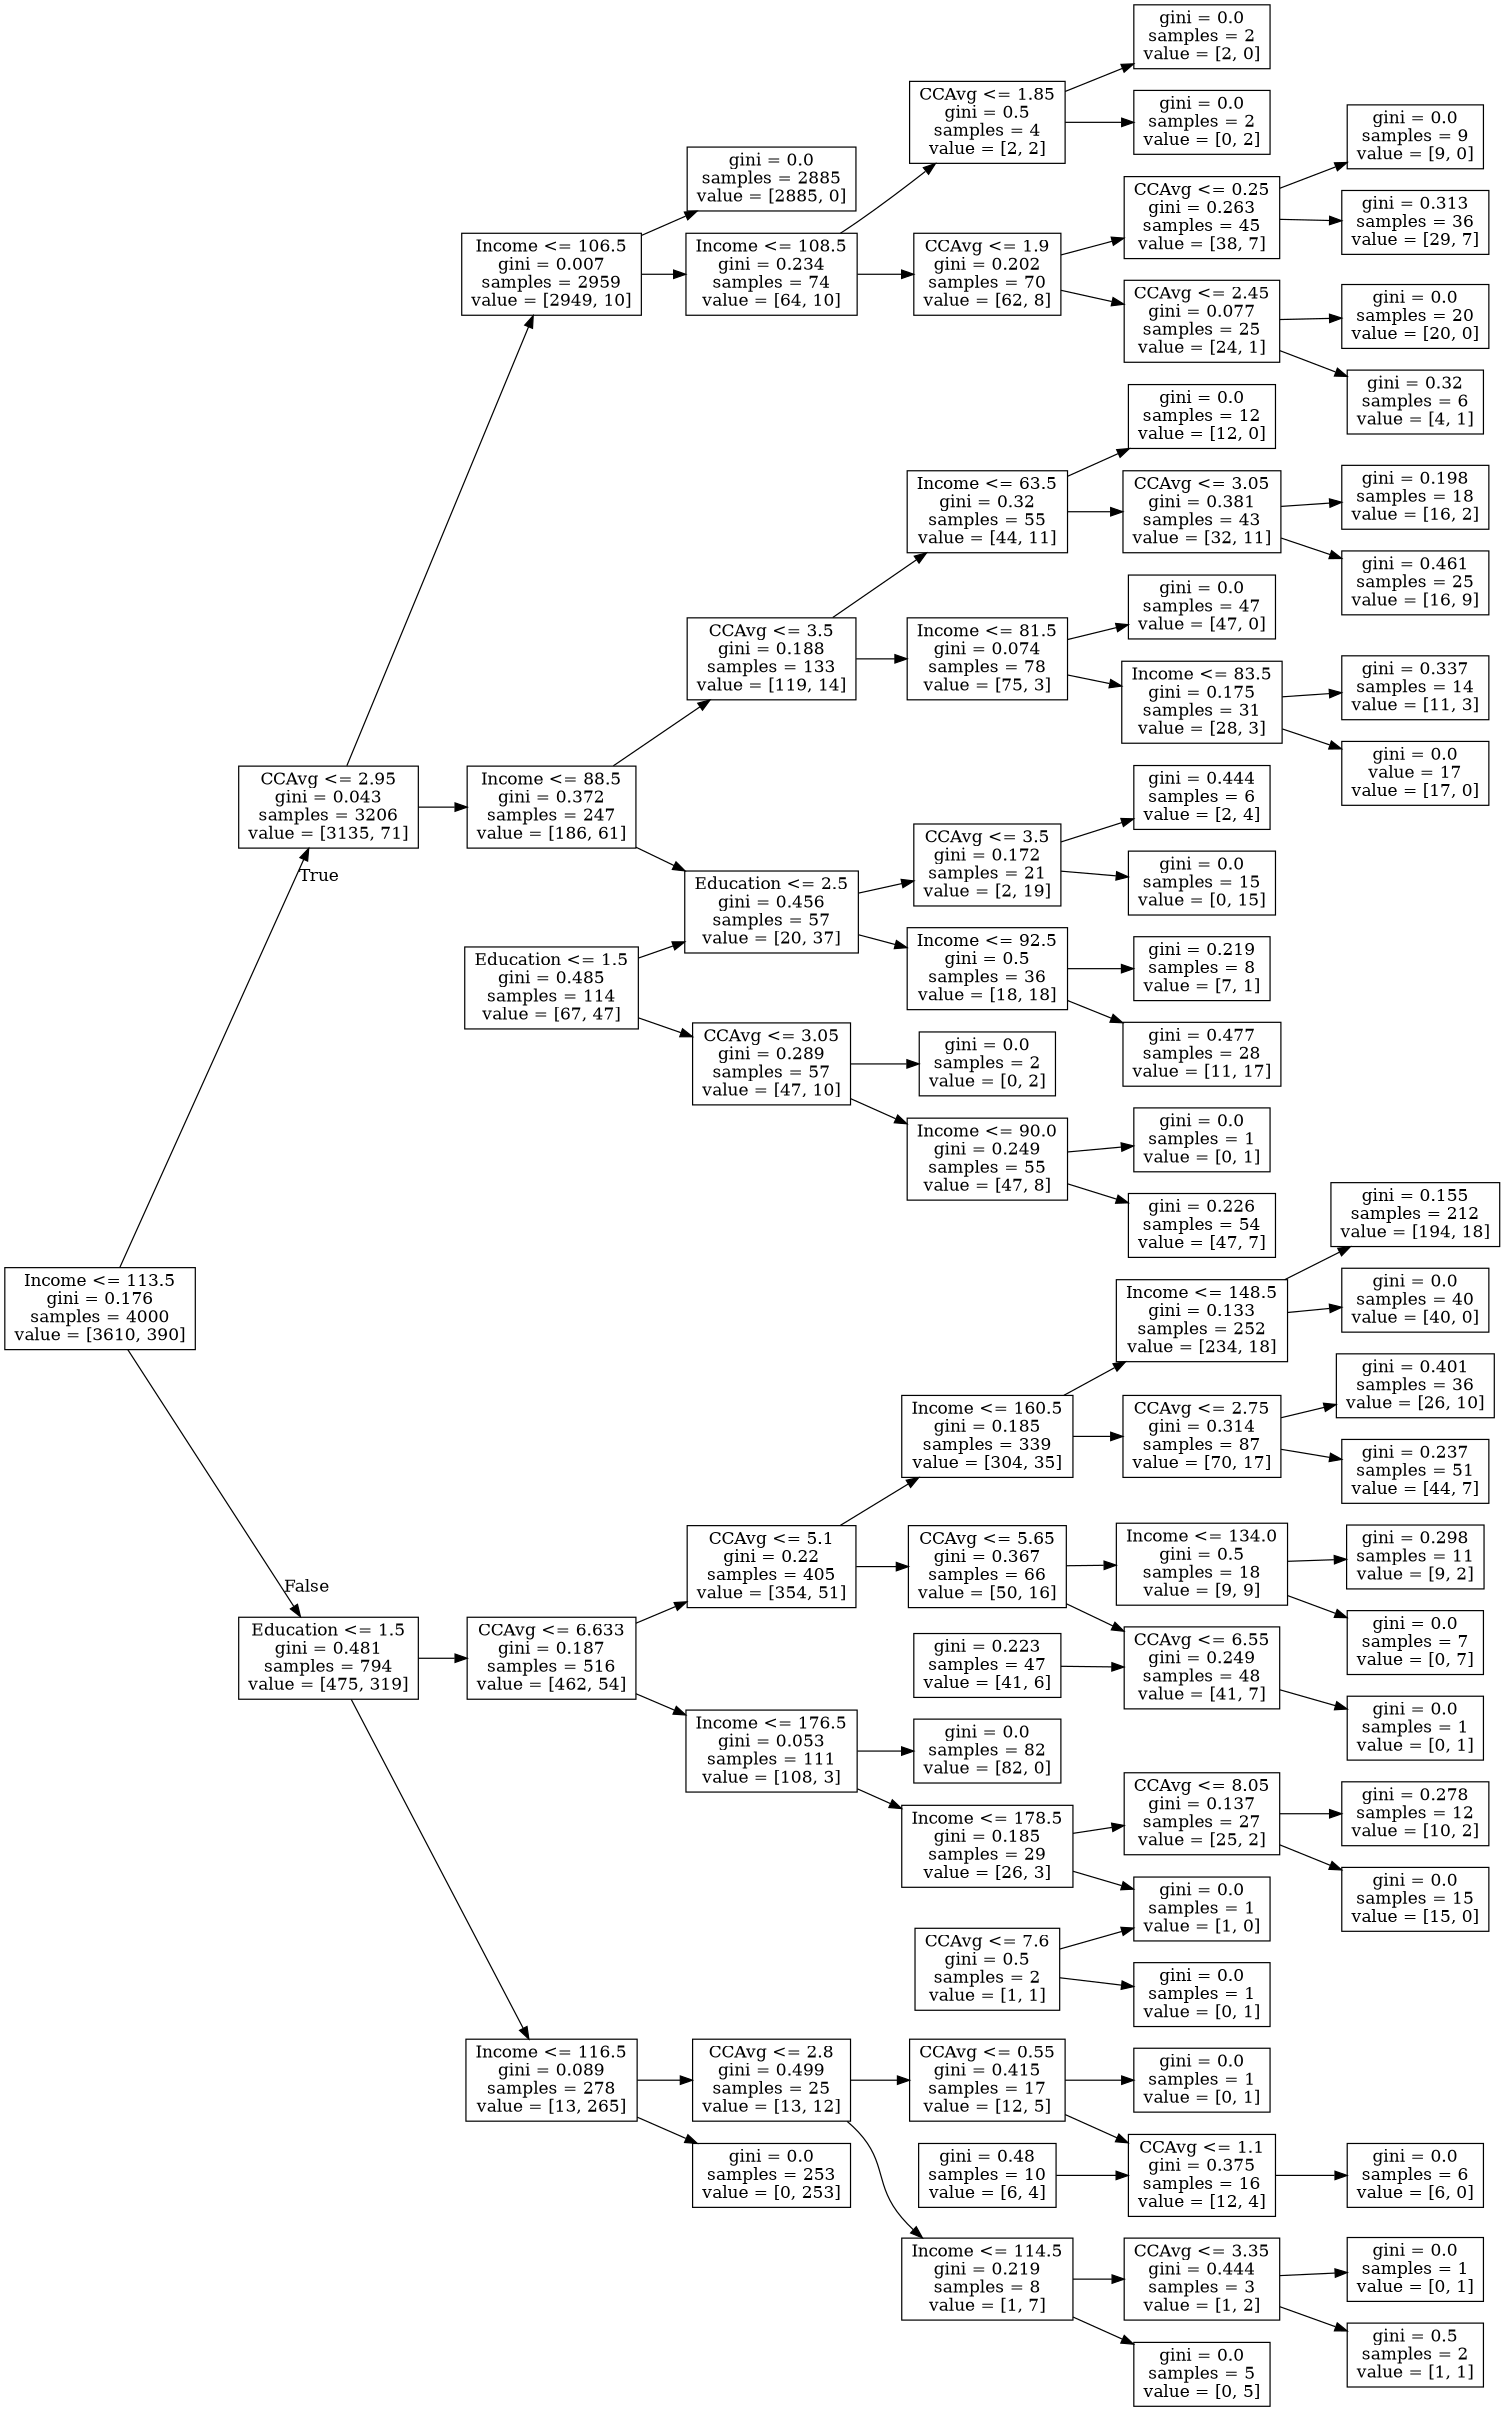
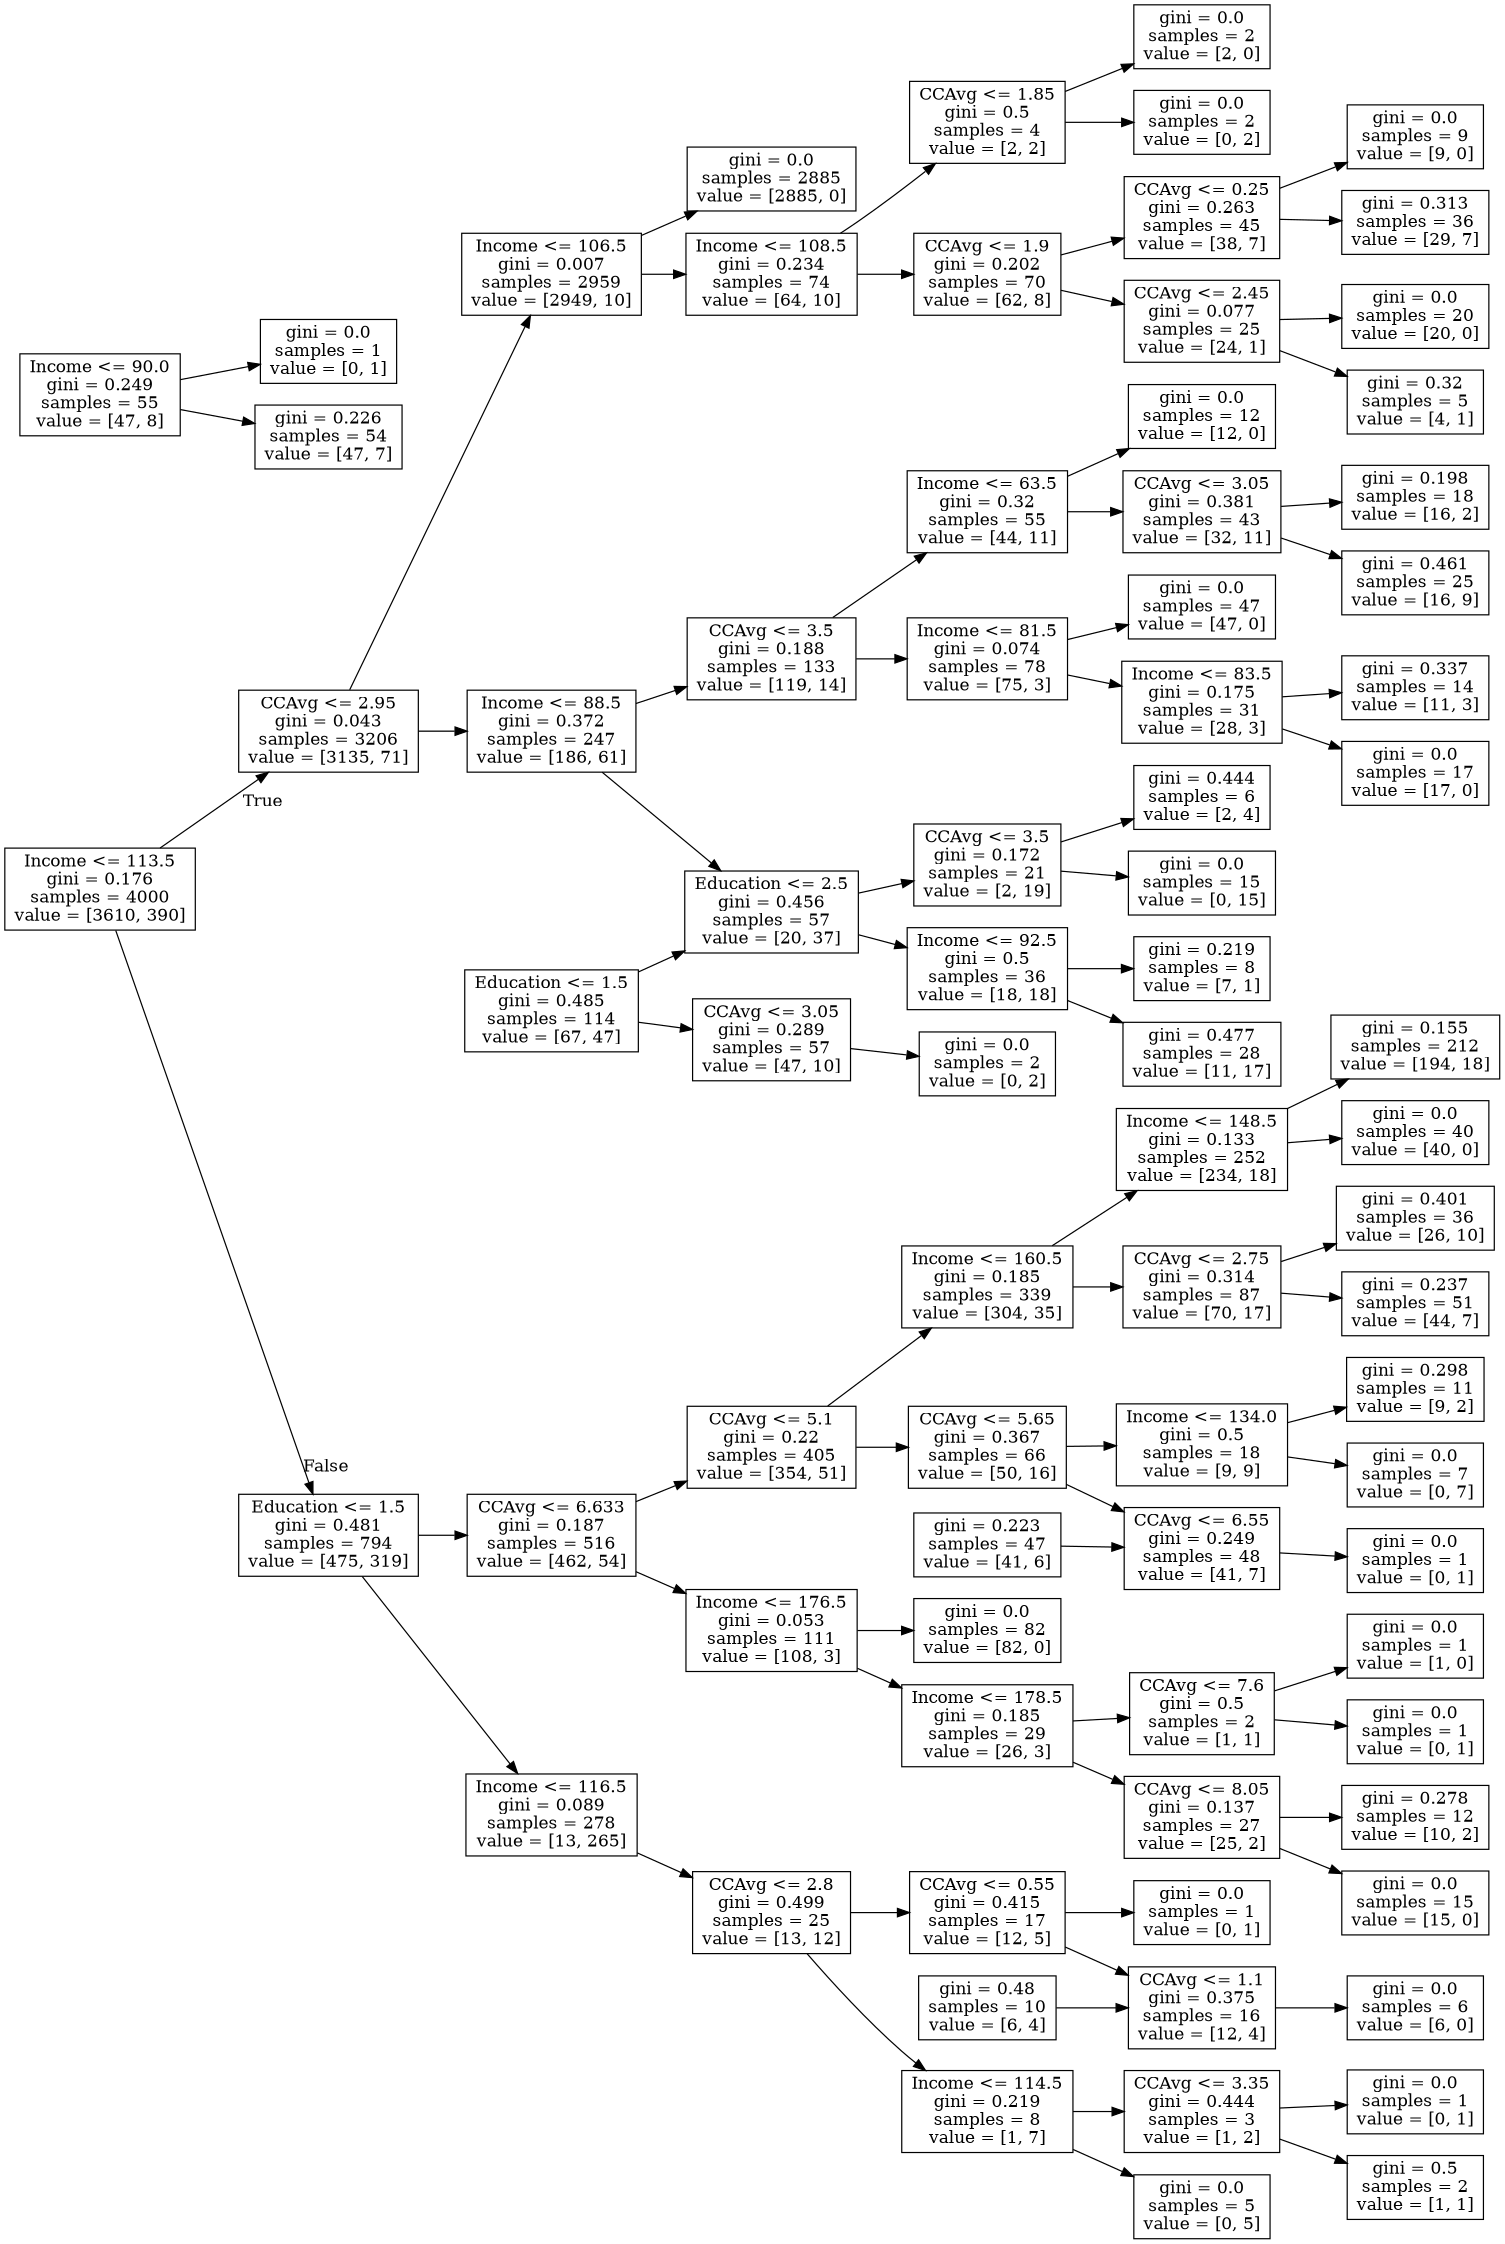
node "gini = 0.32 samples = 6 value = [4, 1]": label "gini = 0.32 samples = 6 value = [4, 1]" -> "gini = 0.32 samples = 5 value = [4, 1]"
node "gini = 0.0 value = 17 value = [17, 0]": label "gini = 0.0 value = 17 value = [17, 0]" -> "gini = 0.0 samples = 17 value = [17, 0]"
edge "CCAvg <= 3.05 gini = 0.289 samples = 57 value = [47, 10]" -> "Income <= 90.0 gini = 0.249 samples = 55 value = [47, 8]": removed
edge "Income <= 178.5 gini = 0.185 samples = 29 value = [26, 3]" -> "gini = 0.0 samples = 1 value = [1, 0]": now "Income <= 178.5 gini = 0.185 samples = 29 value = [26, 3]" -> "CCAvg <= 7.6 gini = 0.5 samples = 2 value = [1, 1]"
node "gini = 0.0 samples = 253 value = [0, 253]": removed
